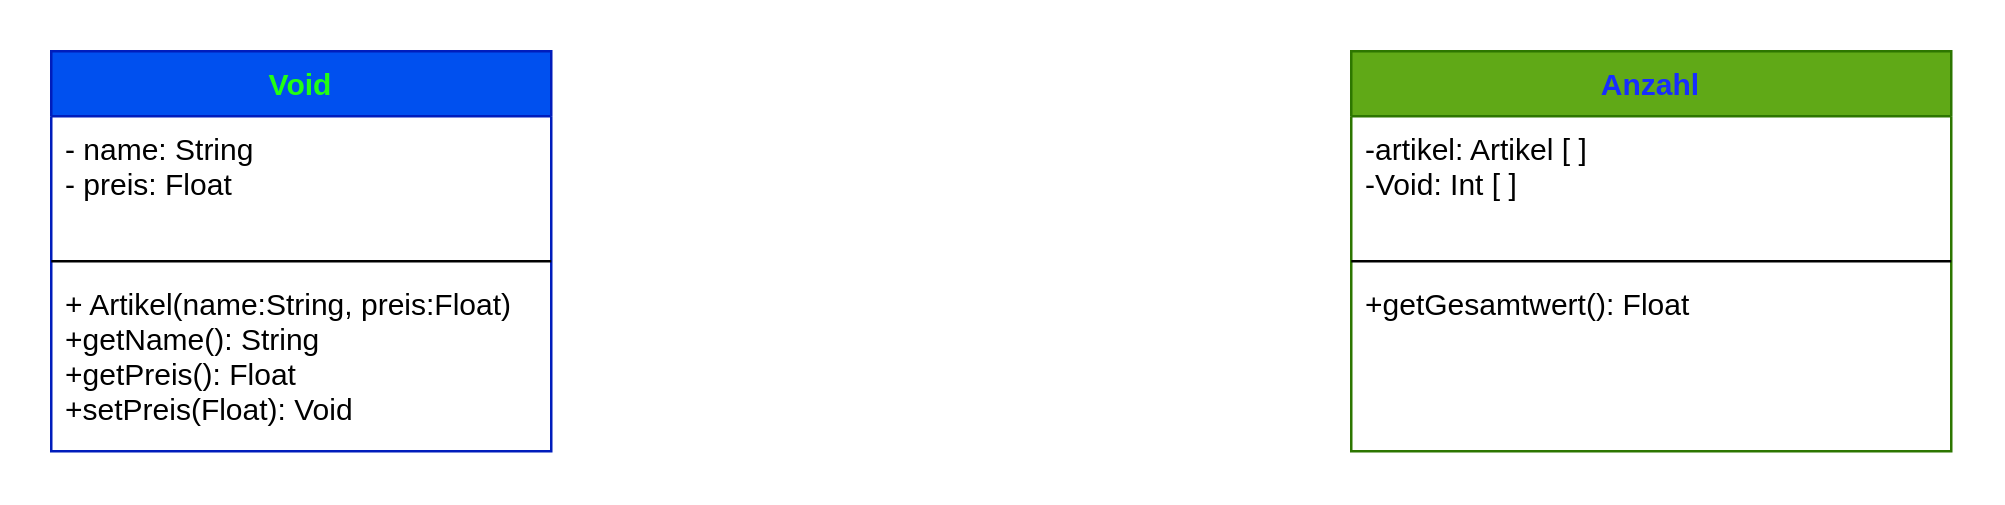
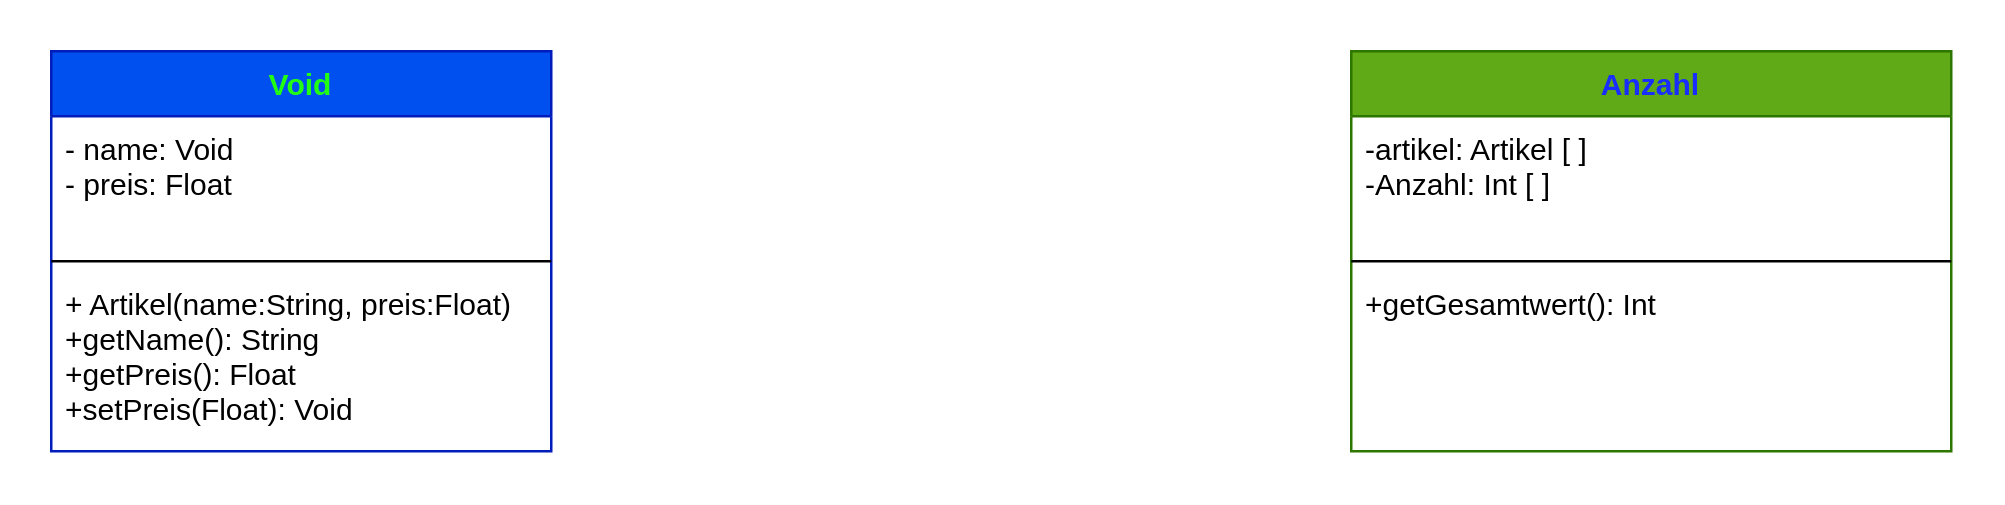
node "- name: String - preis: Float": label "- name: String - preis: Float" -> "- name: Void - preis: Float"
node "-artikel: Artikel [ ] -Void: Int [ ]": label "-artikel: Artikel [ ] -Void: Int [ ]" -> "-artikel: Artikel [ ] -Anzahl: Int [ ]"
node "+getGesamtwert(): Float": label "+getGesamtwert(): Float" -> "+getGesamtwert(): Int"
